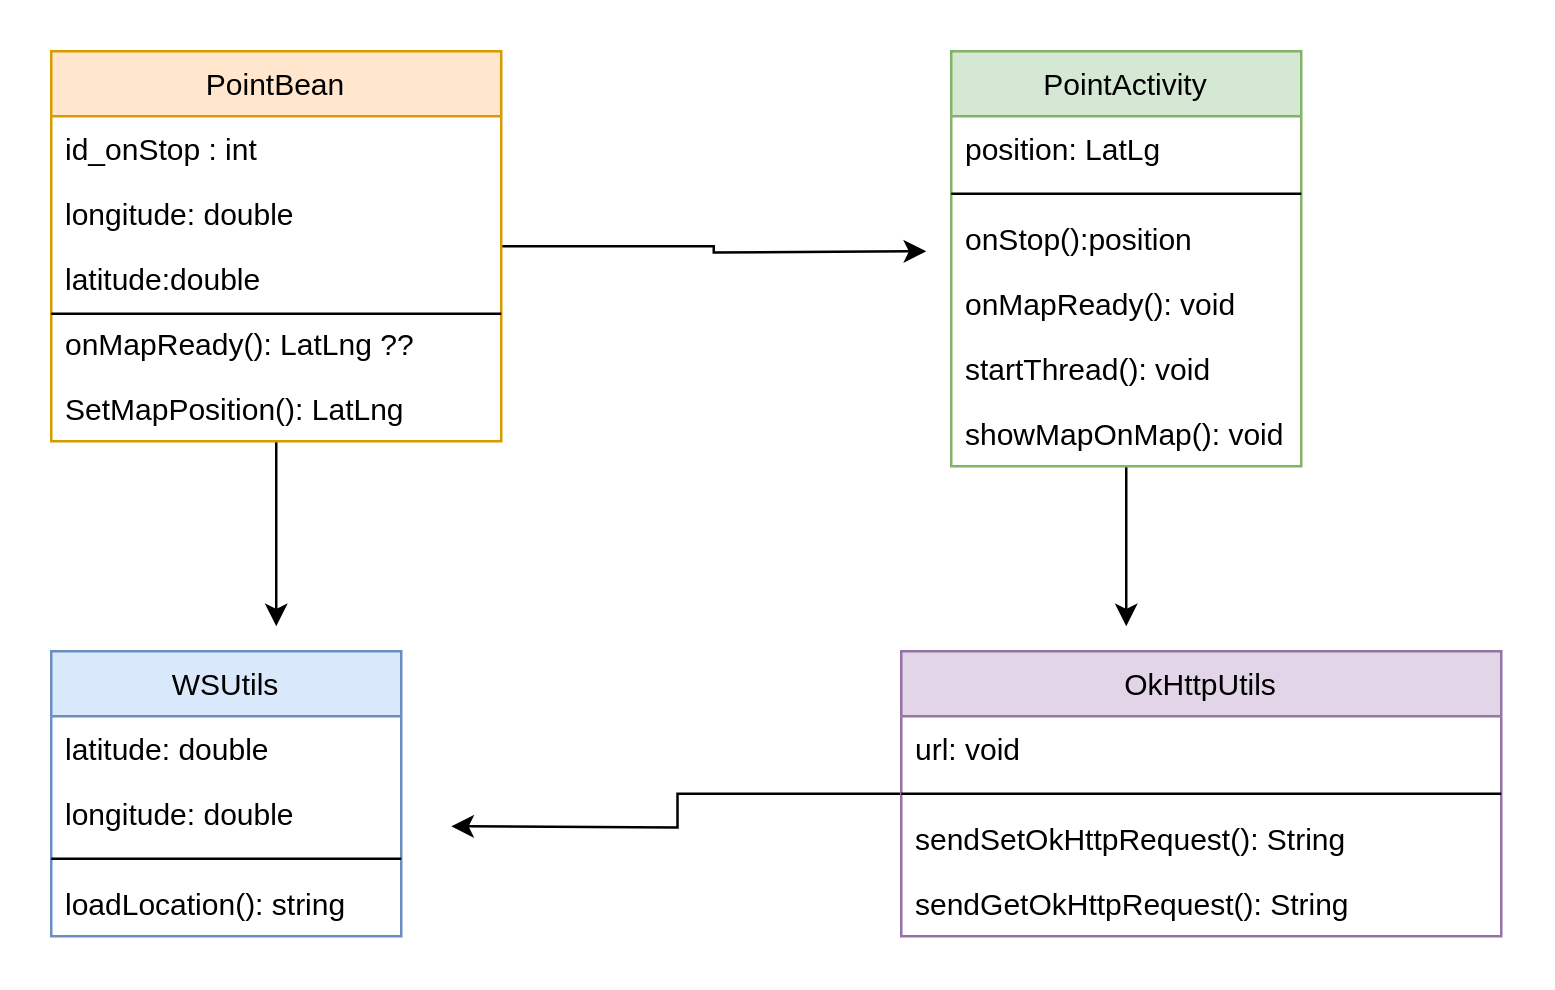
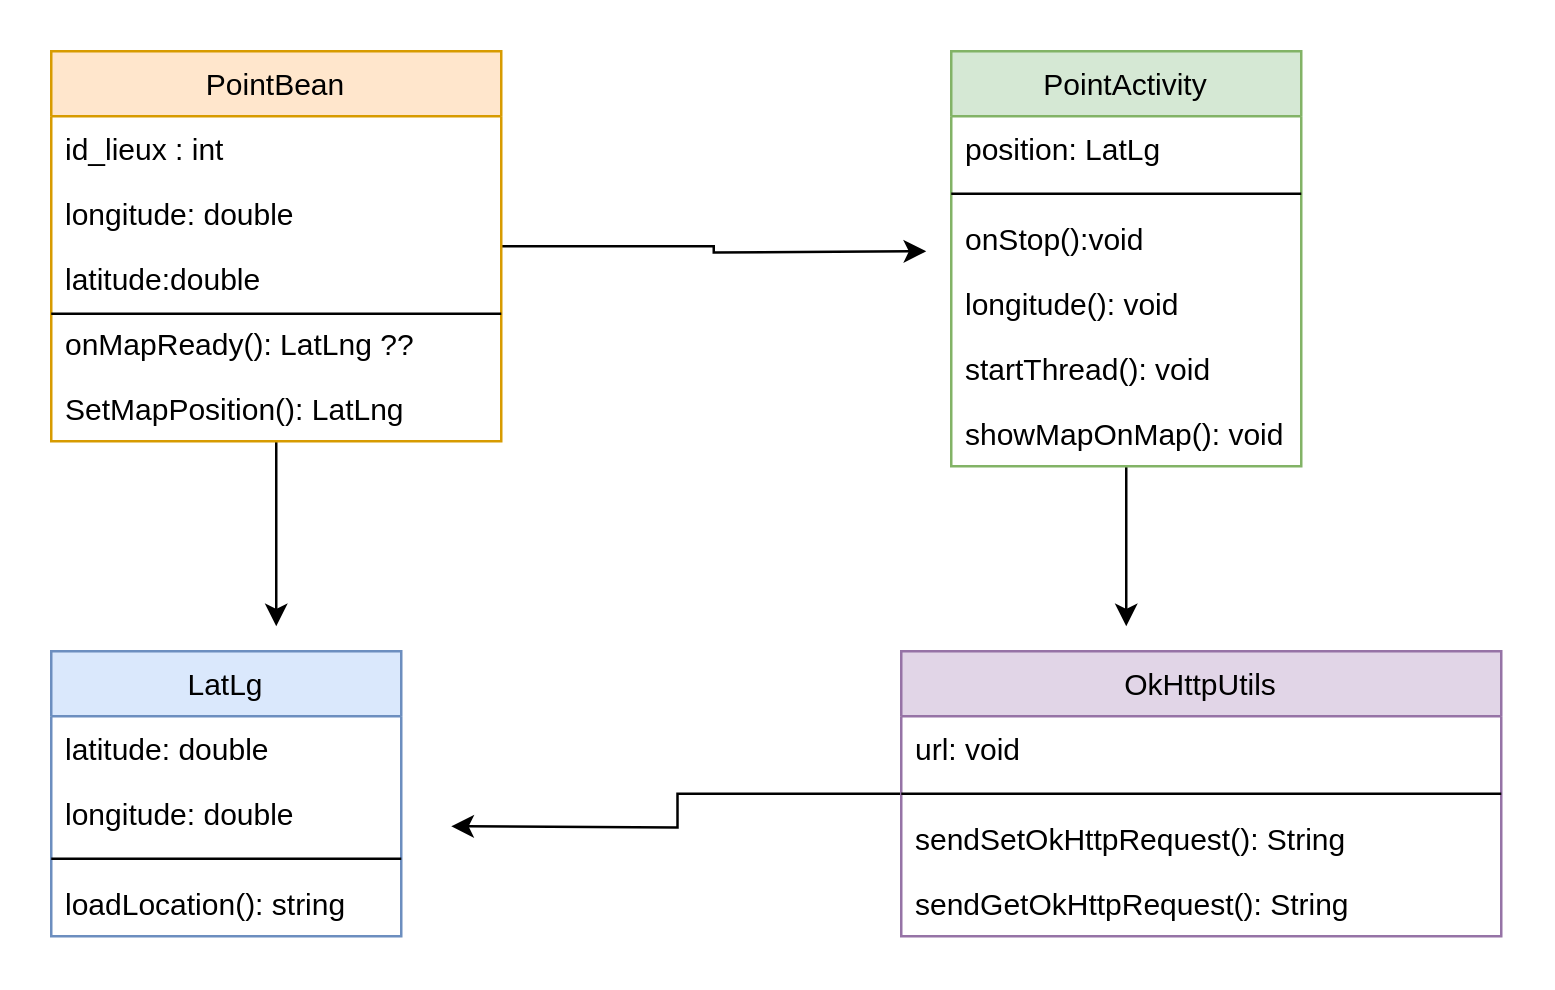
node "id_onStop : int": label "id_onStop : int" -> "id_lieux : int"
node "onStop():position": label "onStop():position" -> "onStop():void"
node "onMapReady(): void": label "onMapReady(): void" -> "longitude(): void"
node "WSUtils": label "WSUtils" -> "LatLg"
